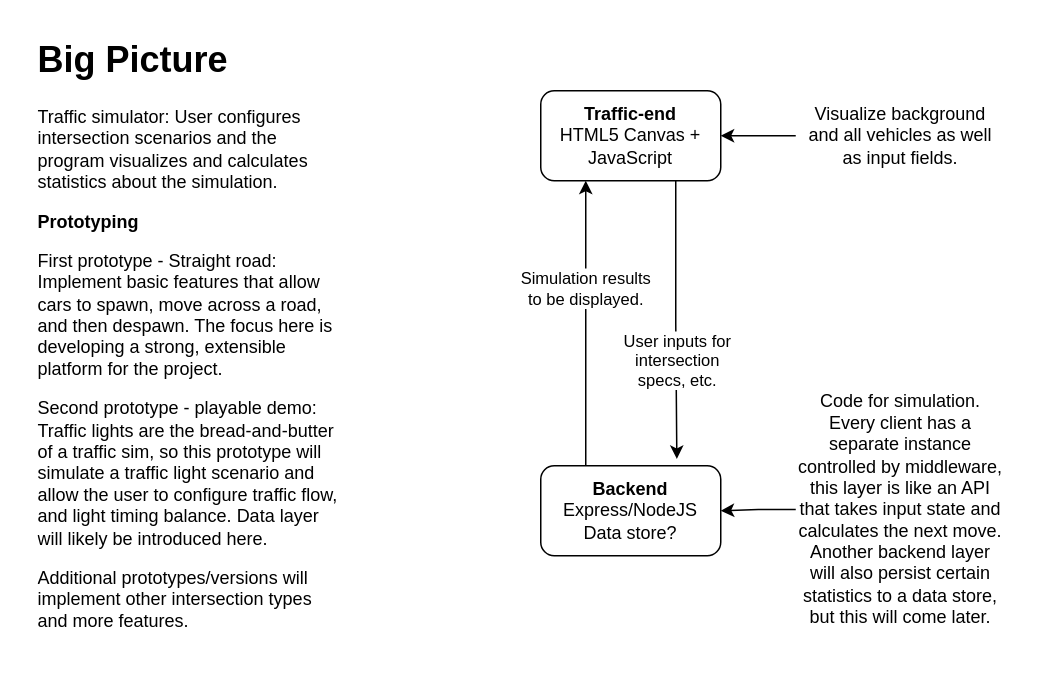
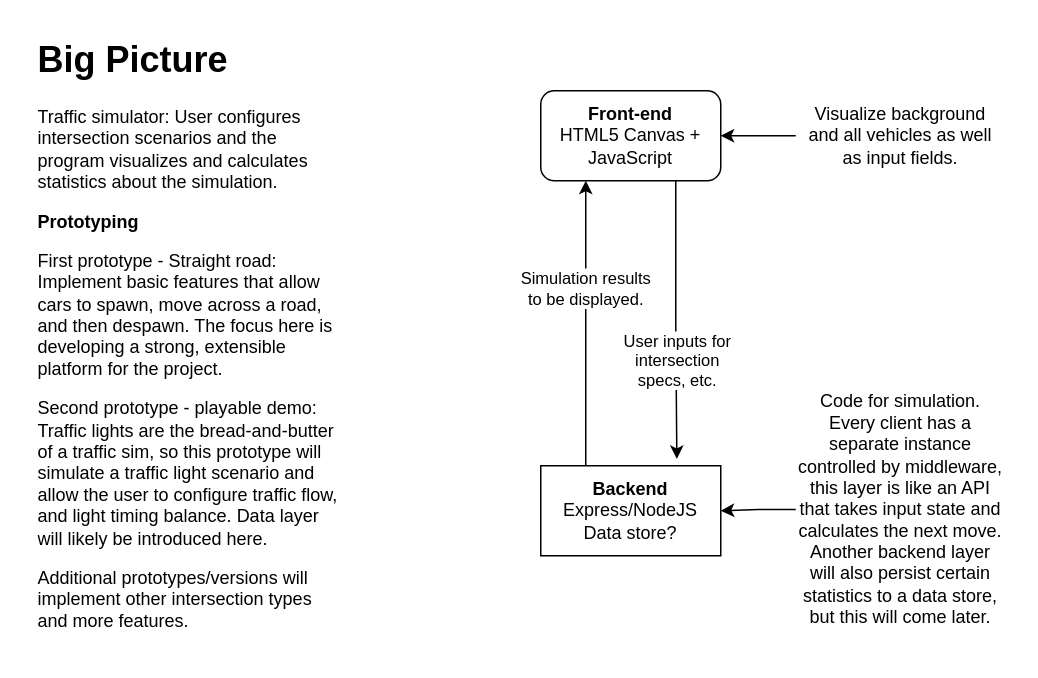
node "Traffic-end HTML5 Canvas + JavaScript": label "Traffic-end HTML5 Canvas + JavaScript" -> "Front-end HTML5 Canvas + JavaScript"
node "Backend Express/NodeJS Data store?": shape rounded rectangle -> rectangle
